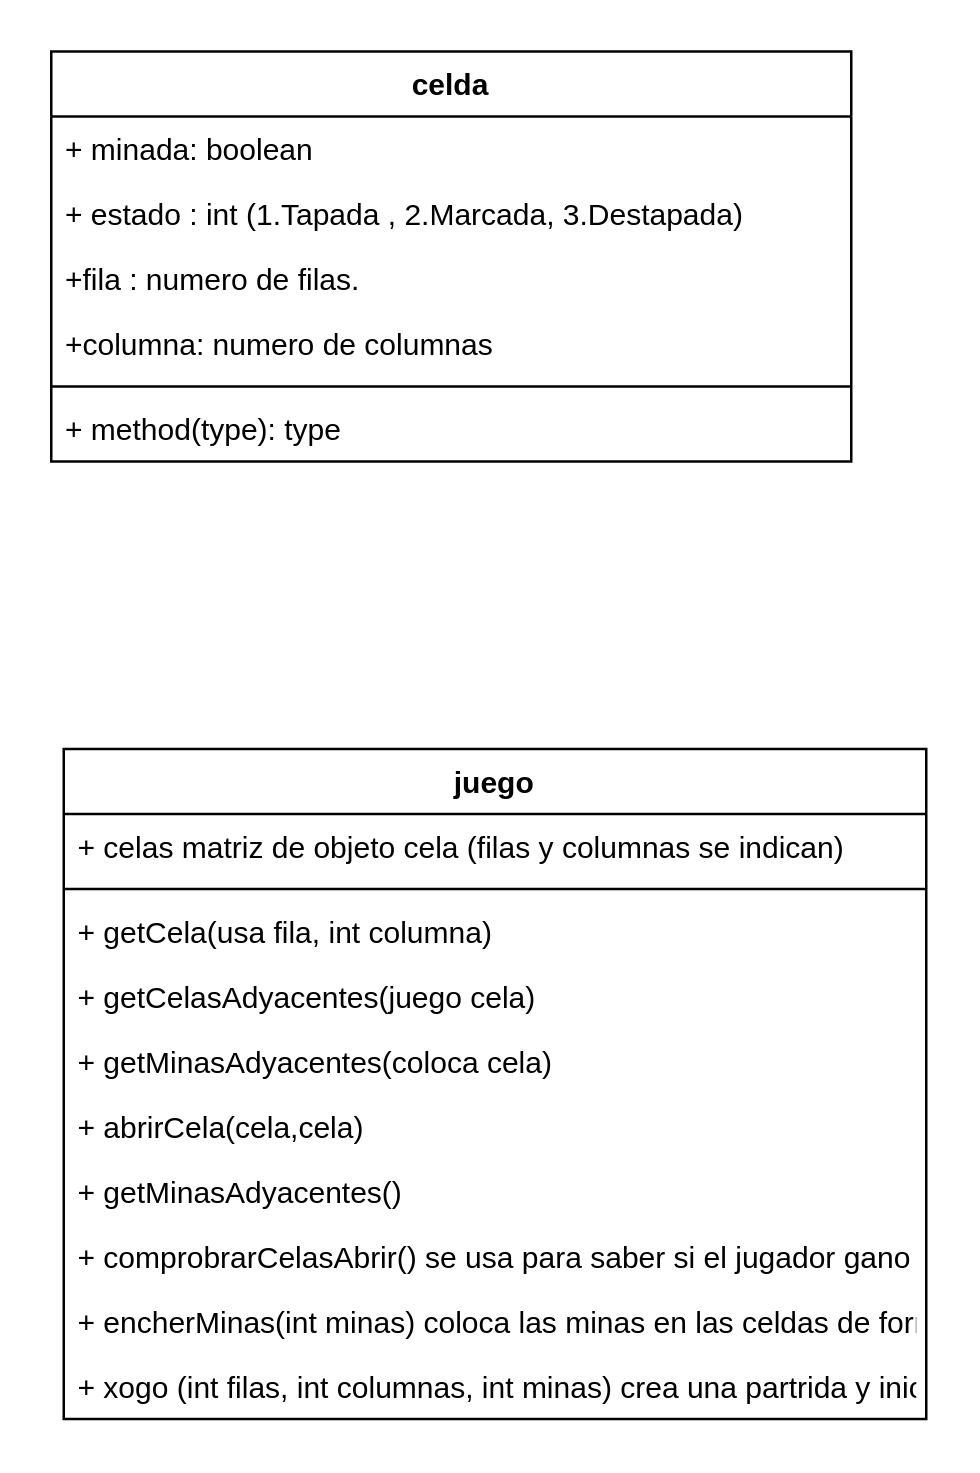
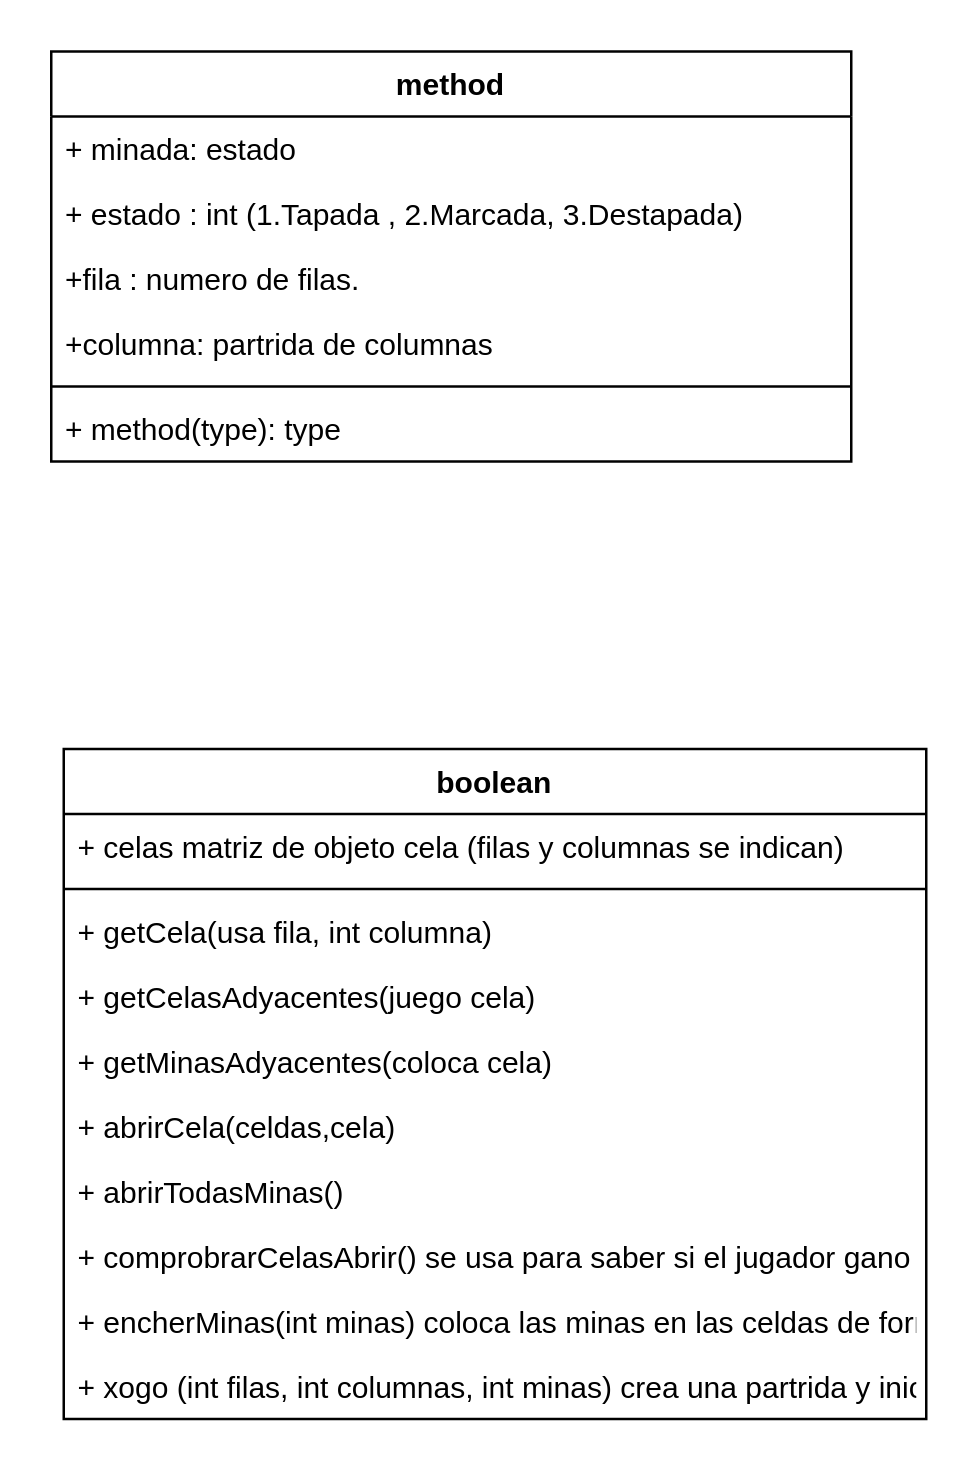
node "celda": label "celda" -> "method"
node "+ minada: boolean": label "+ minada: boolean" -> "+ minada: estado"
node "+columna: numero de columnas": label "+columna: numero de columnas" -> "+columna: partrida de columnas"
node "juego": label "juego" -> "boolean"
node "+ abrirCela(cela,cela)": label "+ abrirCela(cela,cela)" -> "+ abrirCela(celdas,cela)"
node "+ getMinasAdyacentes()": label "+ getMinasAdyacentes()" -> "+ abrirTodasMinas()"
